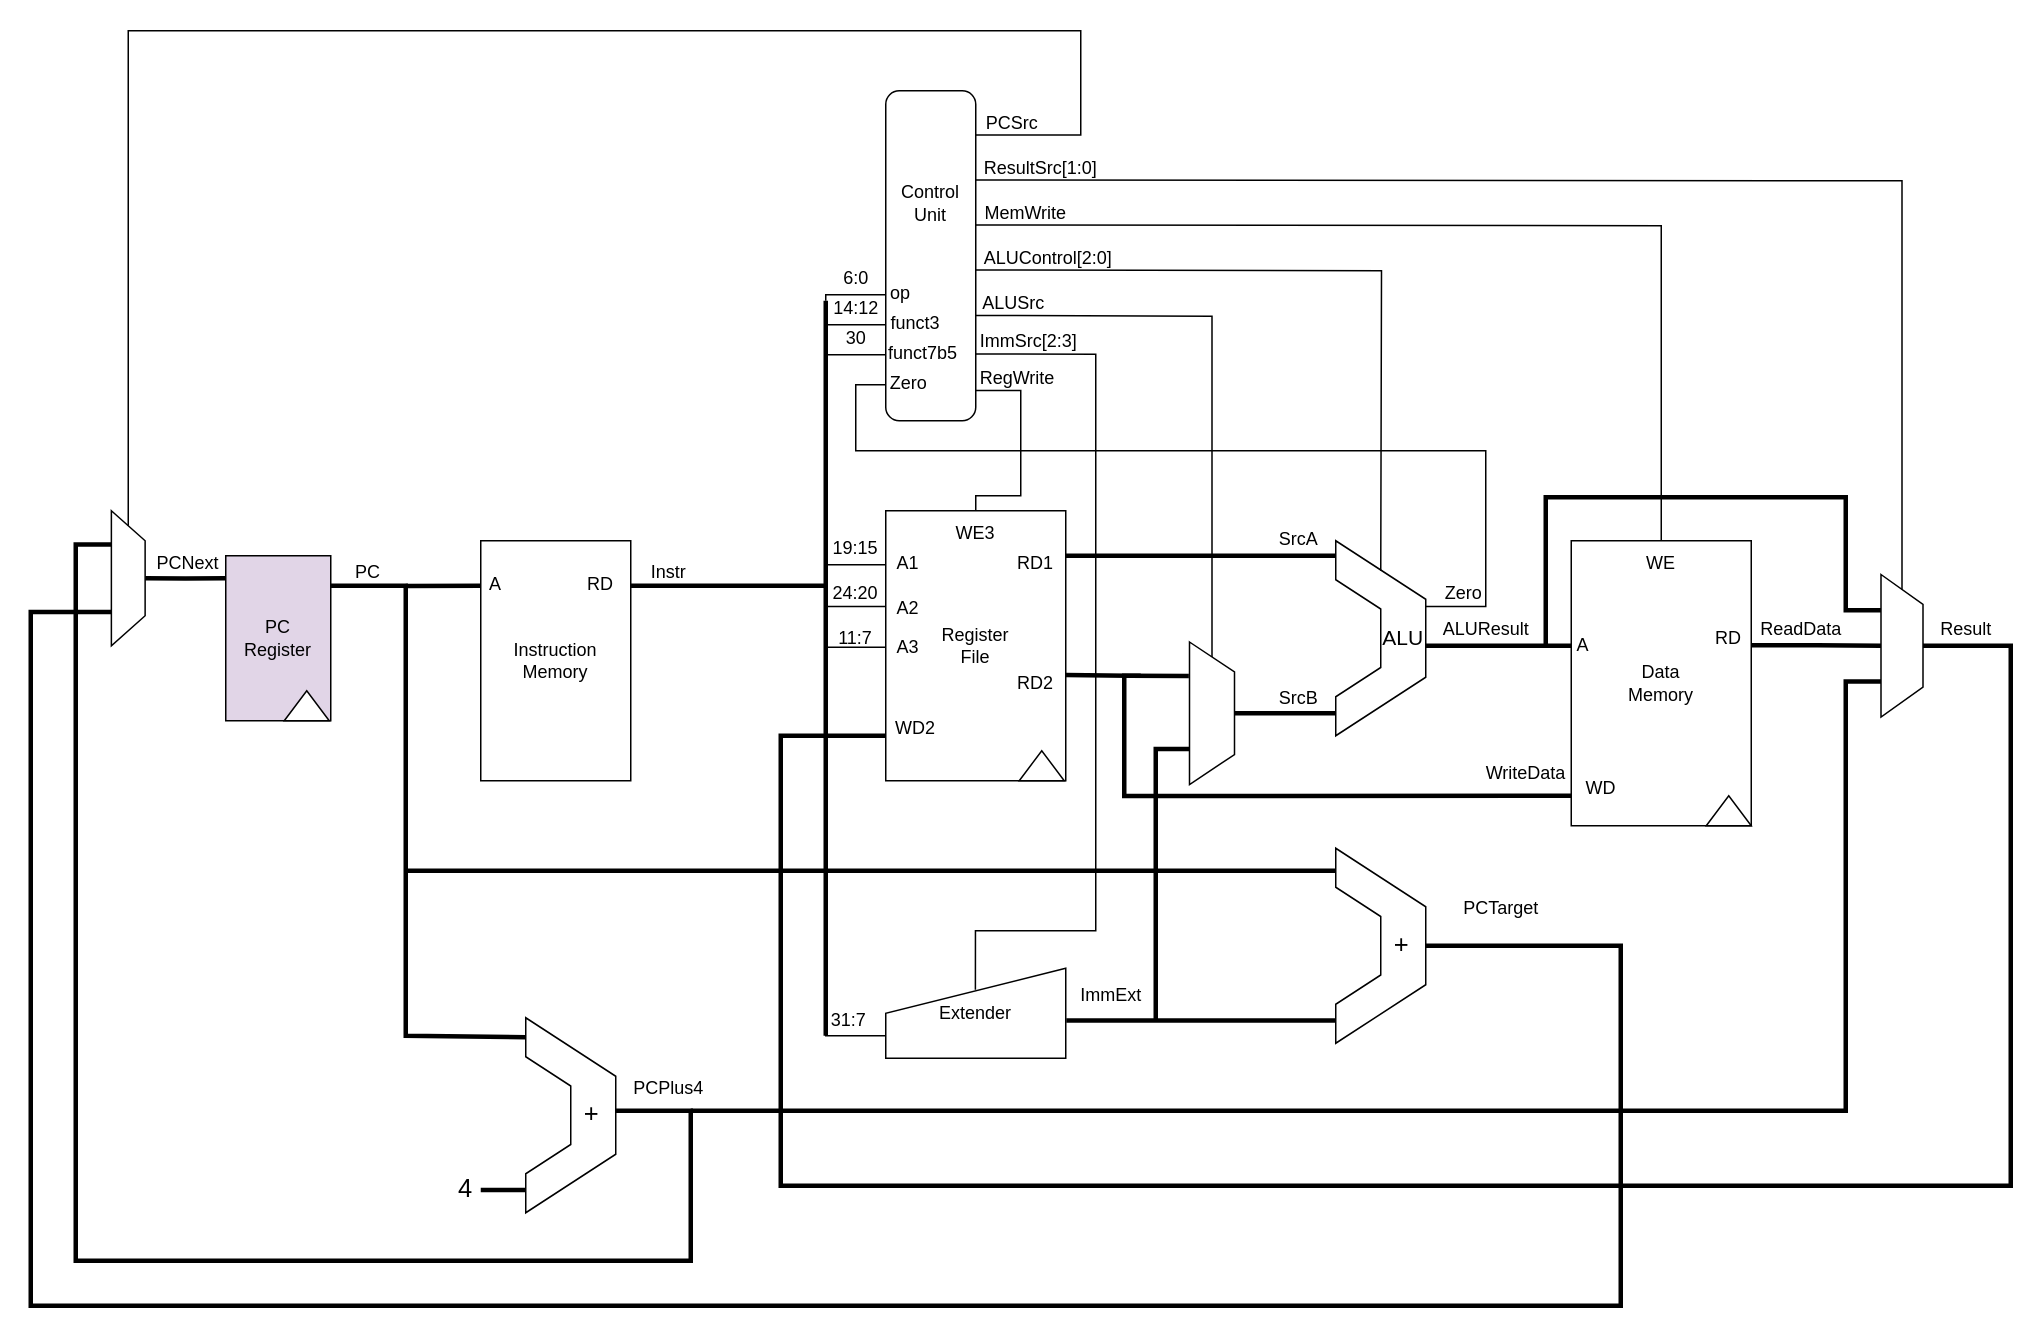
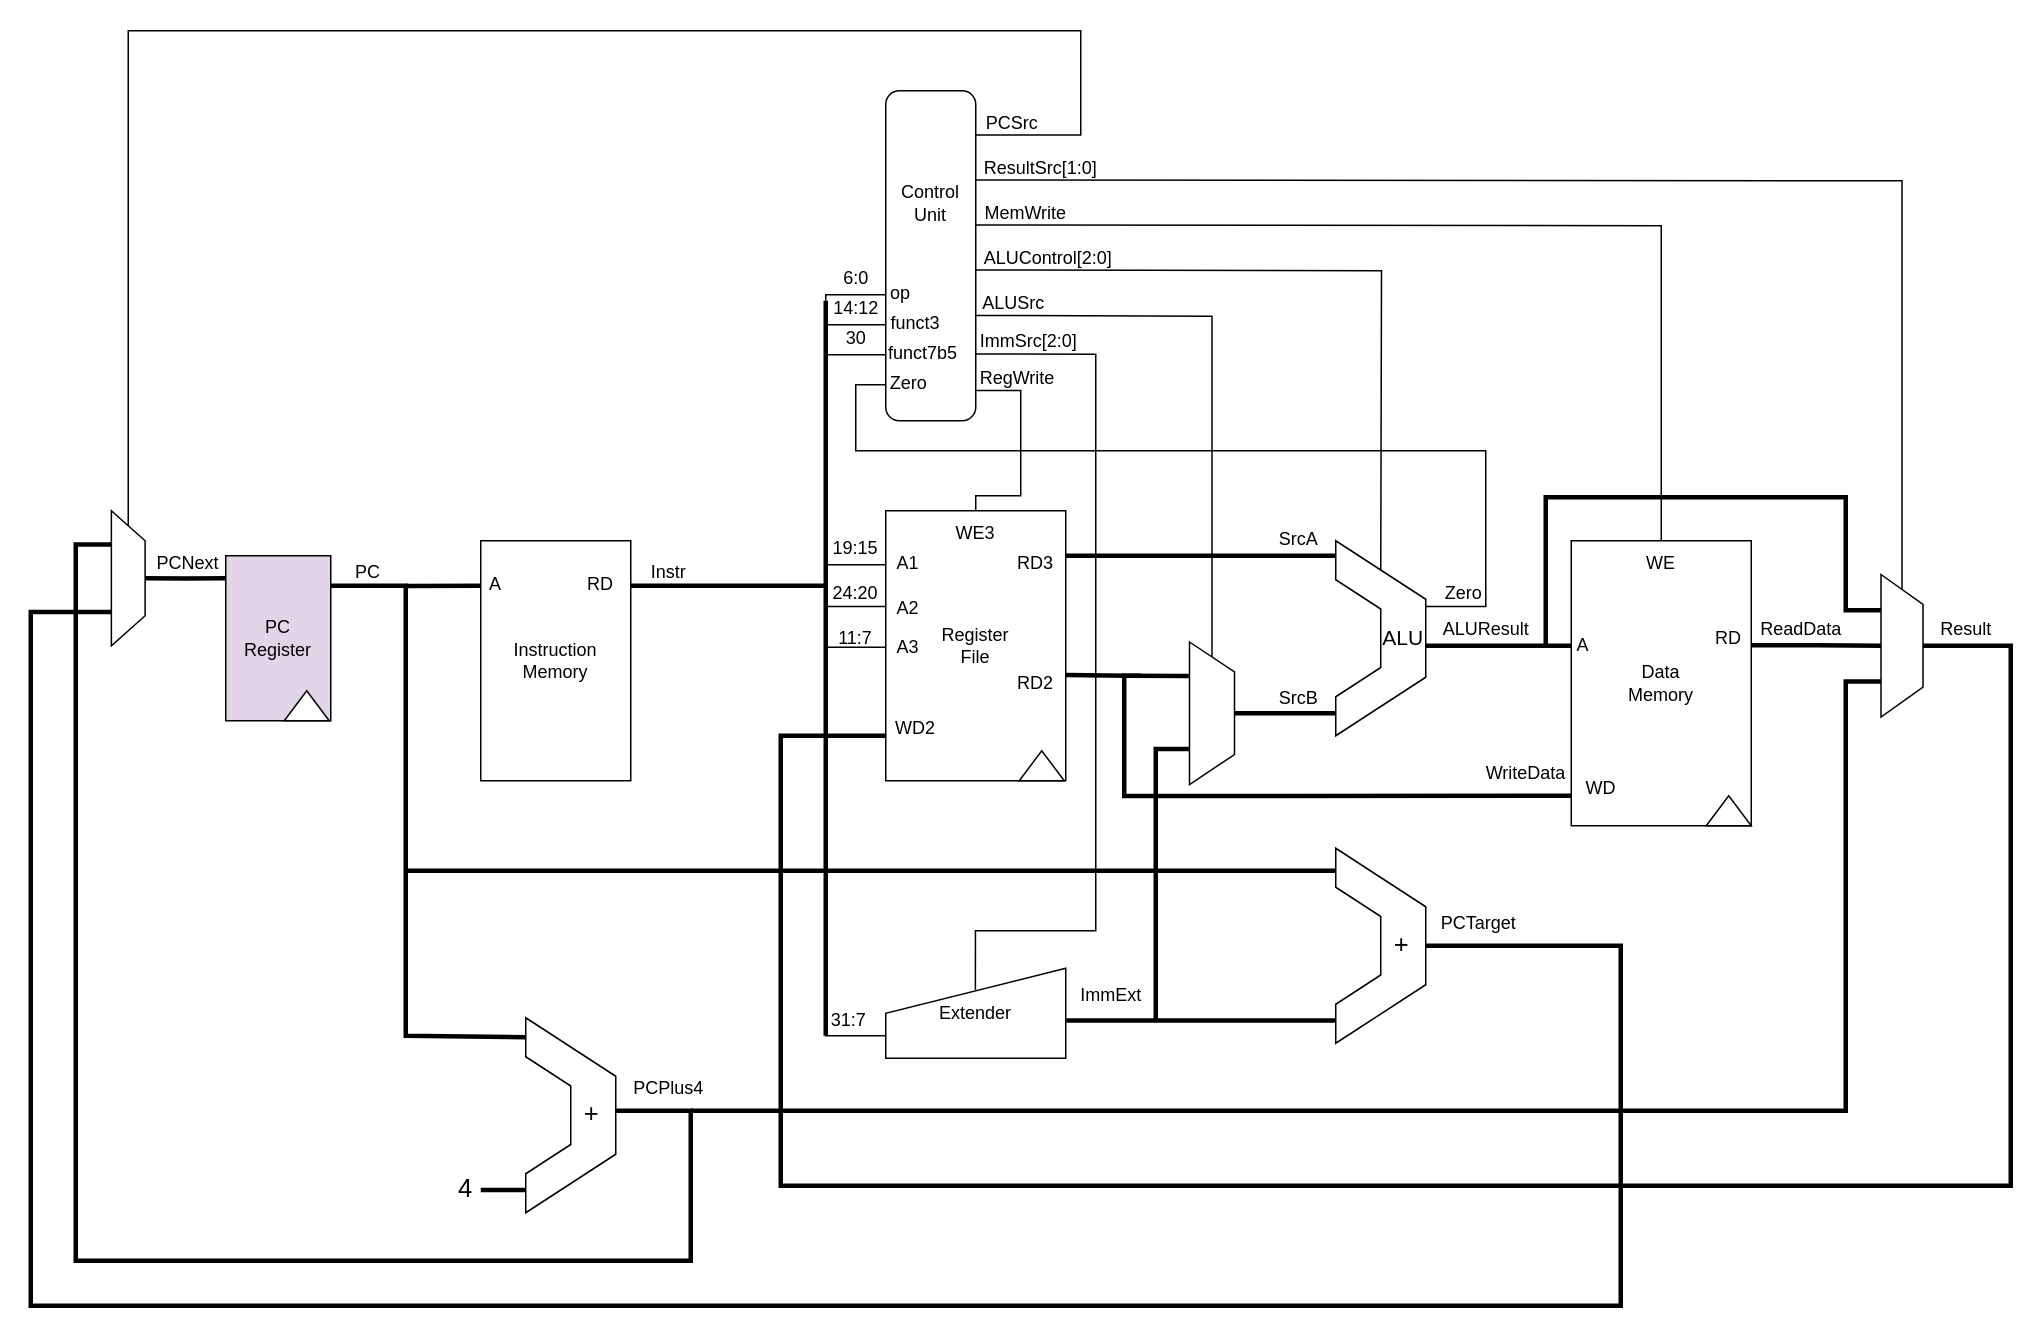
node "ImmSrc[2:3]": label "ImmSrc[2:3]" -> "ImmSrc[2:0]"
node "RD1": label "RD1" -> "RD3"
node "PCTarget": moved (1501, 908) -> (1478, 923)
